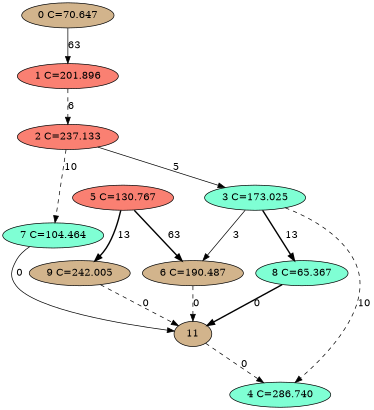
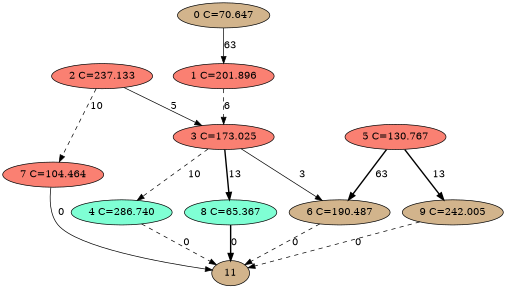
edge "1 C=201.896" -> "2 C=237.133": now "1 C=201.896" -> "3 C=173.025"
node "3 C=173.025": fillcolor aquamarine -> salmon
node "7 C=104.464": fillcolor aquamarine -> salmon
edge "11" -> "4 C=286.740": reversed
